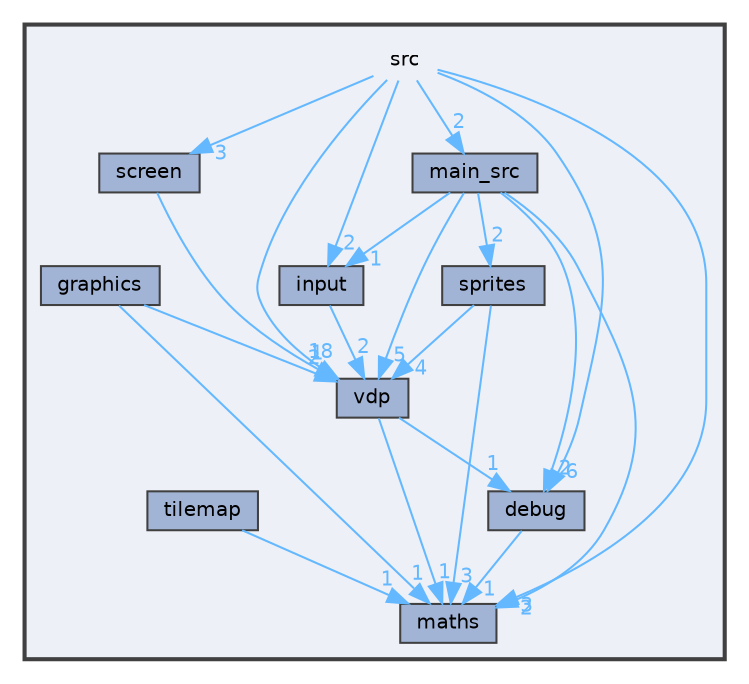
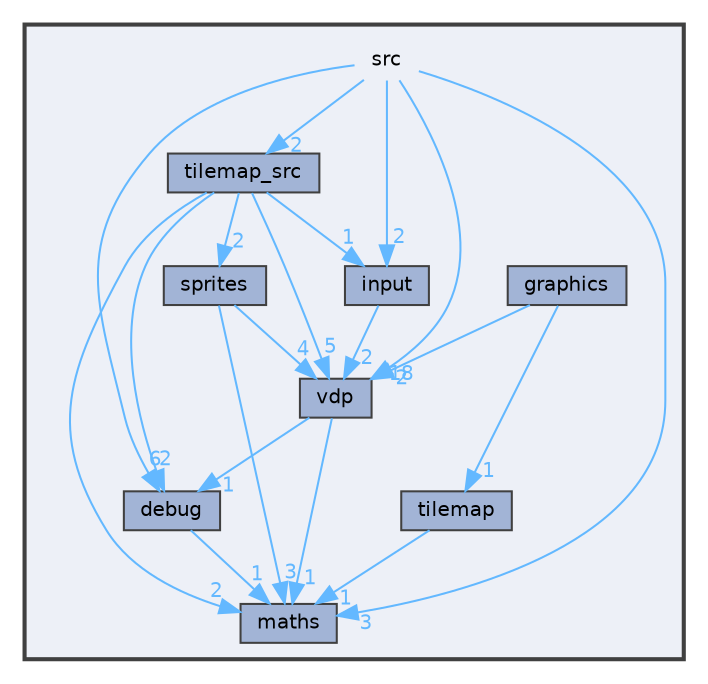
node "screen": removed
node "main_src": label "main_src" -> "tilemap_src"
edge "graphics" -> "maths": now "graphics" -> "tilemap"
